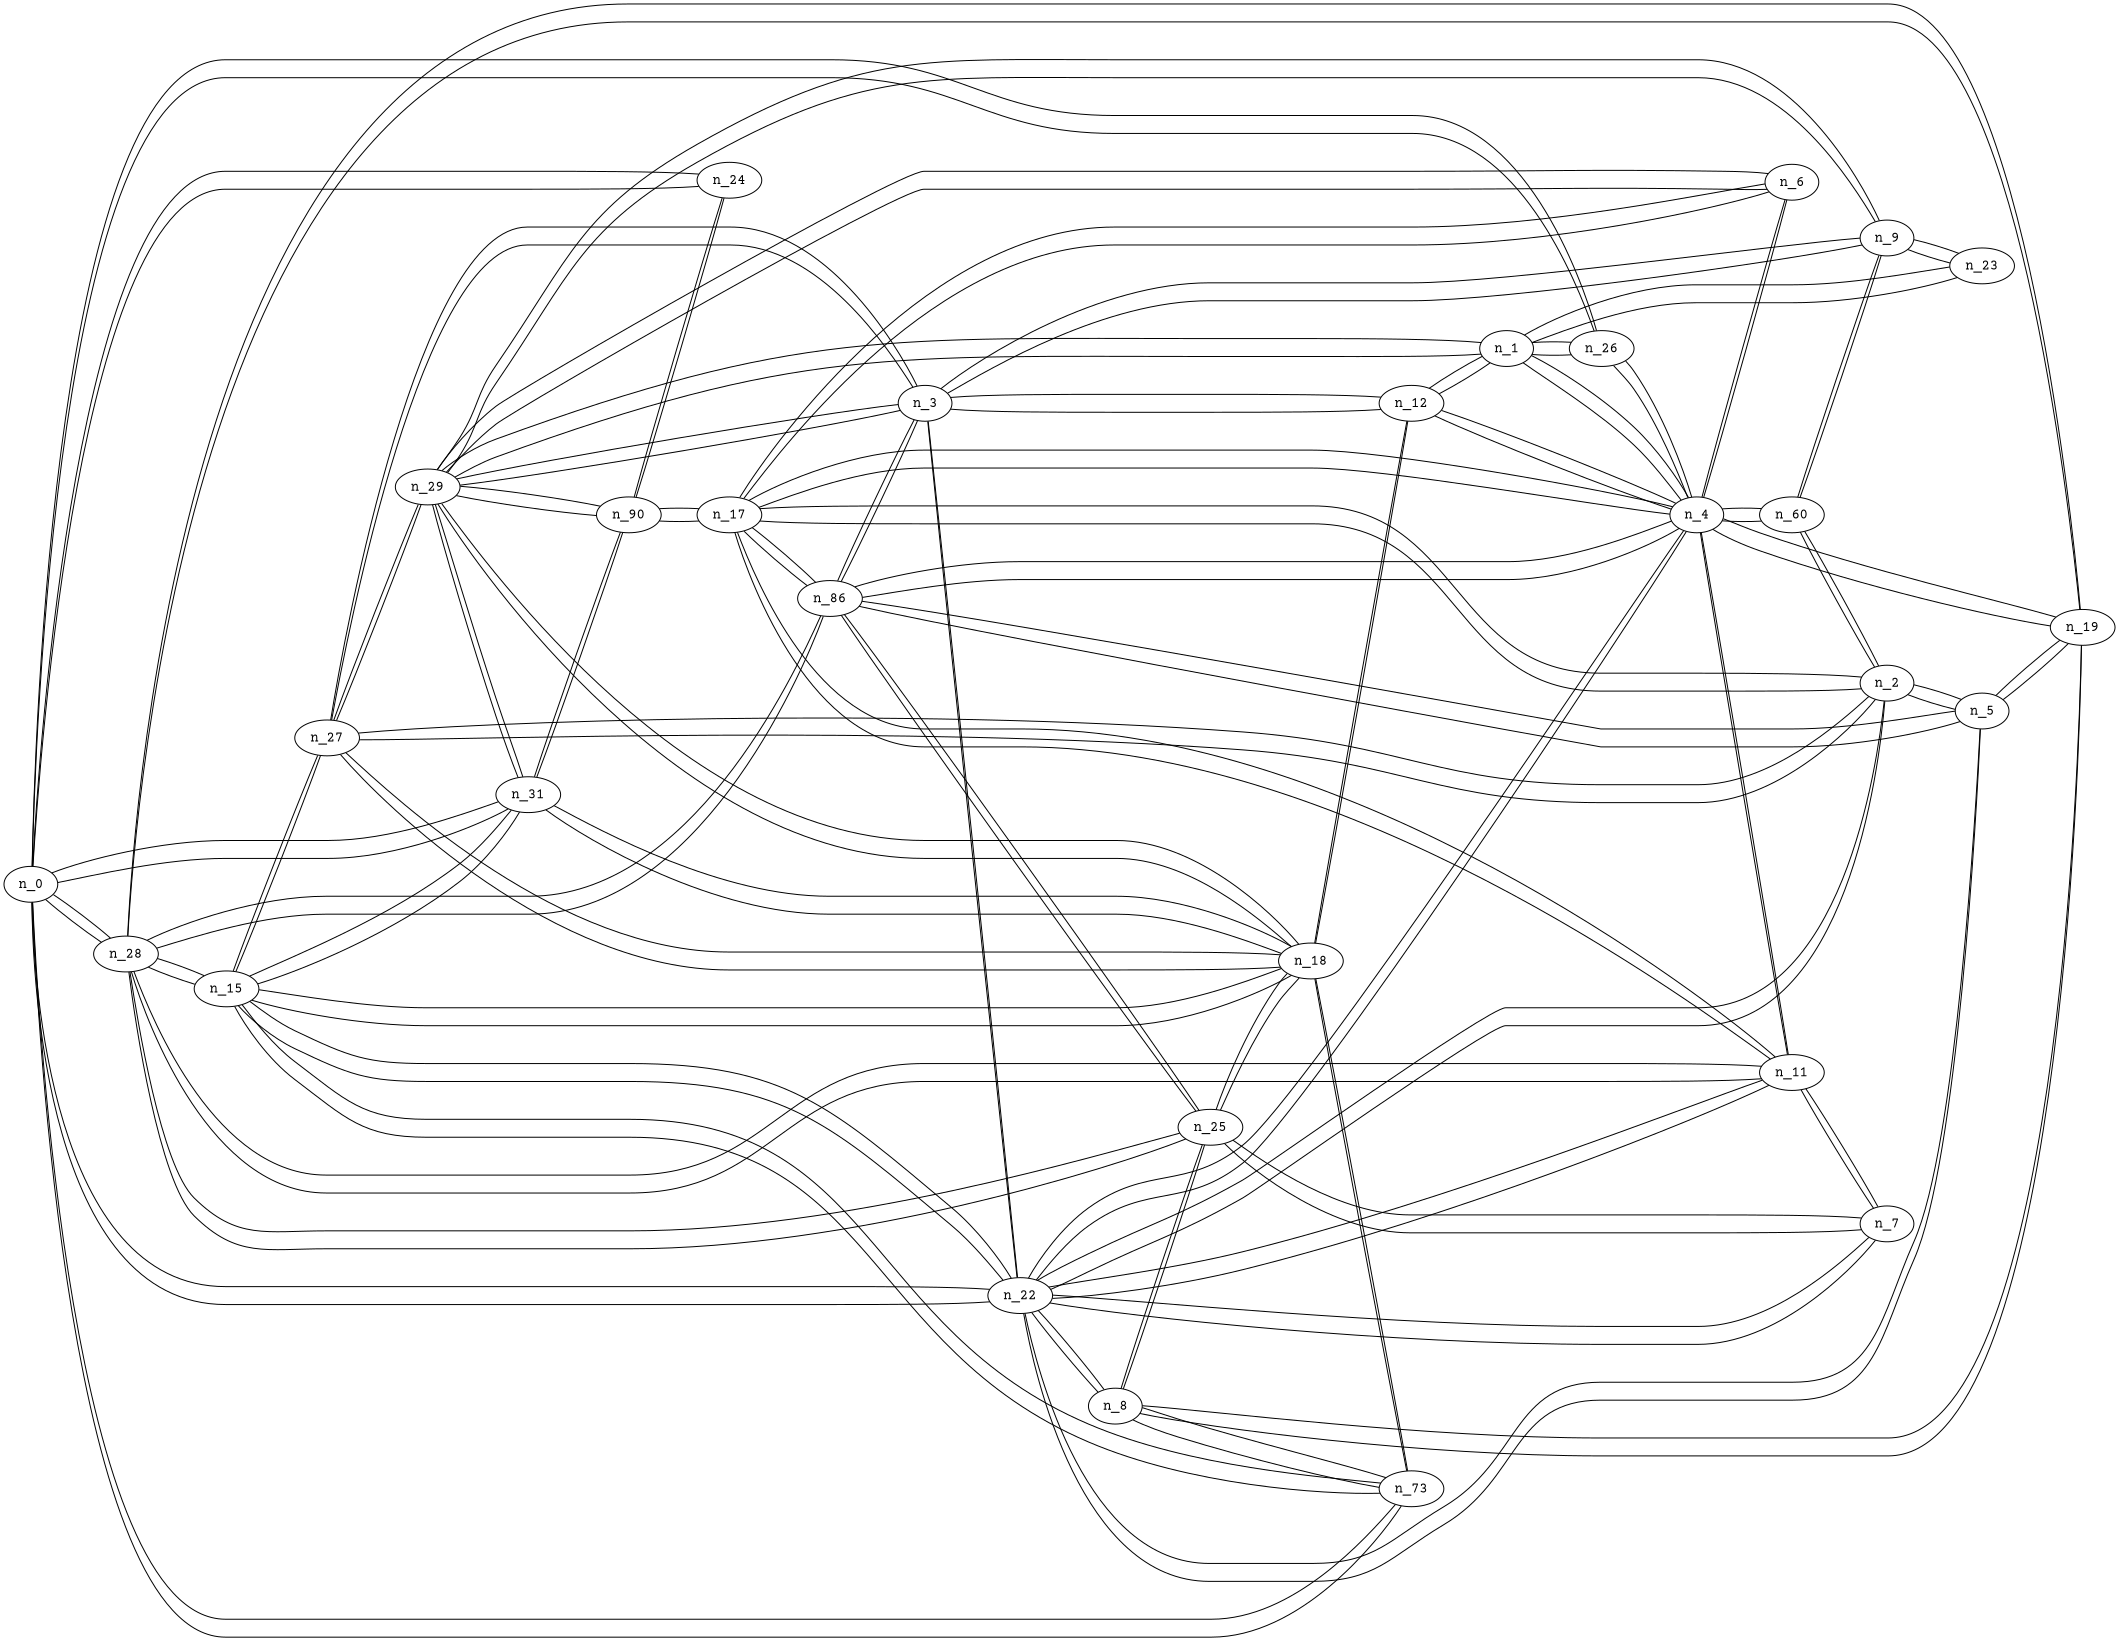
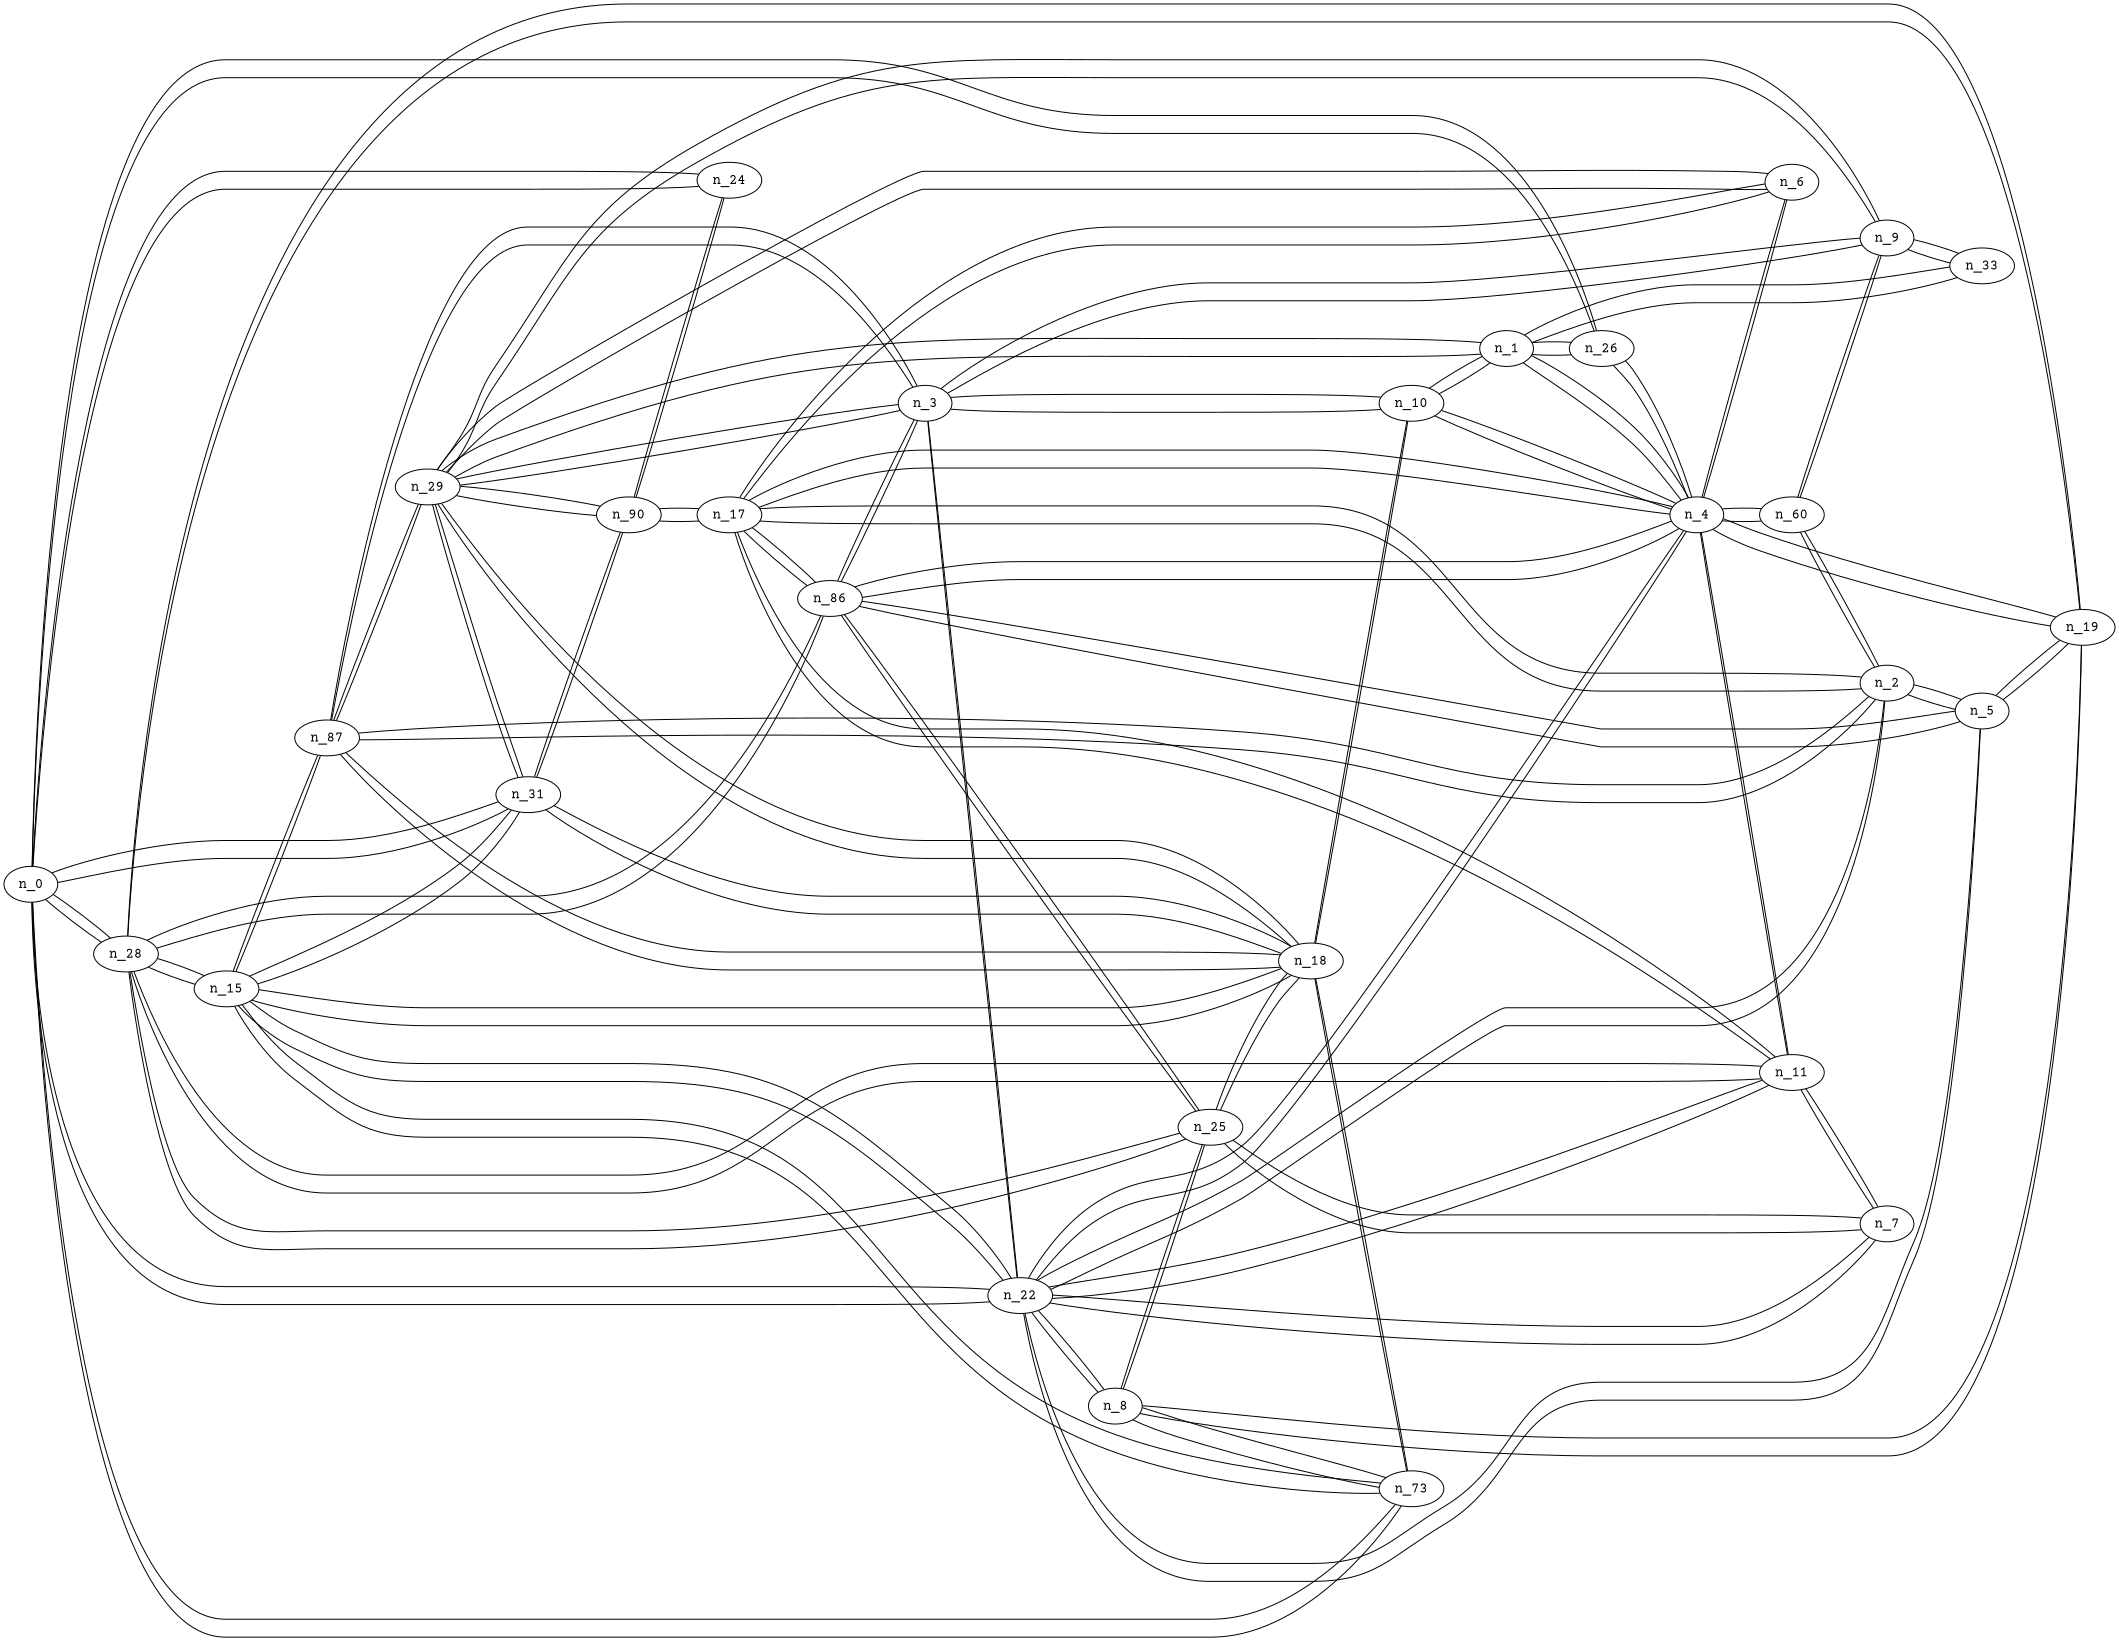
node "n_23": label "n_23" -> "n_33"
node "n_12": label "n_12" -> "n_10"
node "n_27": label "n_27" -> "n_87"
